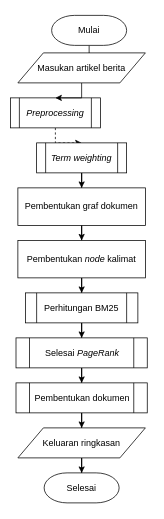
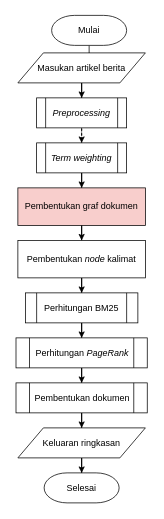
node "Preprocessing": moved (55, 113) -> (81, 113)
node "Pembentukan graf dokumen": fillcolor #ffffff -> #f8cecc
node "Selesai PageRank": label "Selesai PageRank" -> "Perhitungan PageRank"
